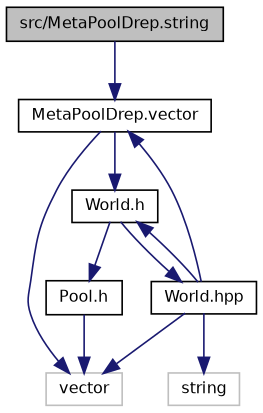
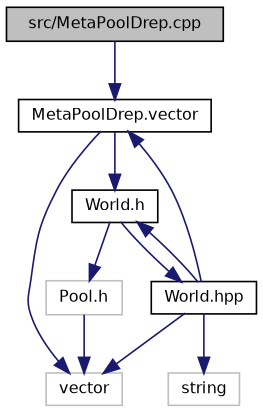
node "src/MetaPoolDrep.string": label "src/MetaPoolDrep.string" -> "src/MetaPoolDrep.cpp"
node "Pool.h": color black -> grey75
